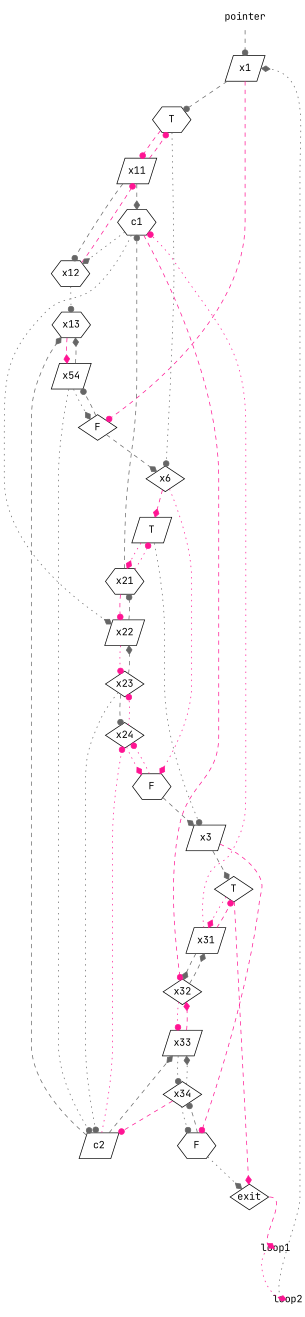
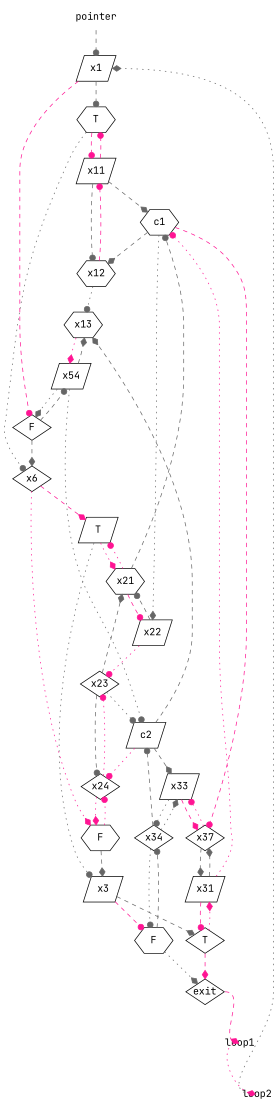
edge "c1" -> "x12": style dotted -> dashed
edge "x13" -> "x54": style dashed -> dotted
edge "x23" -> "x22": now "x23" -> "x21"
node "x32": label "x32" -> "x37"
edge "x34" -> "c2": color deeppink -> gray40
